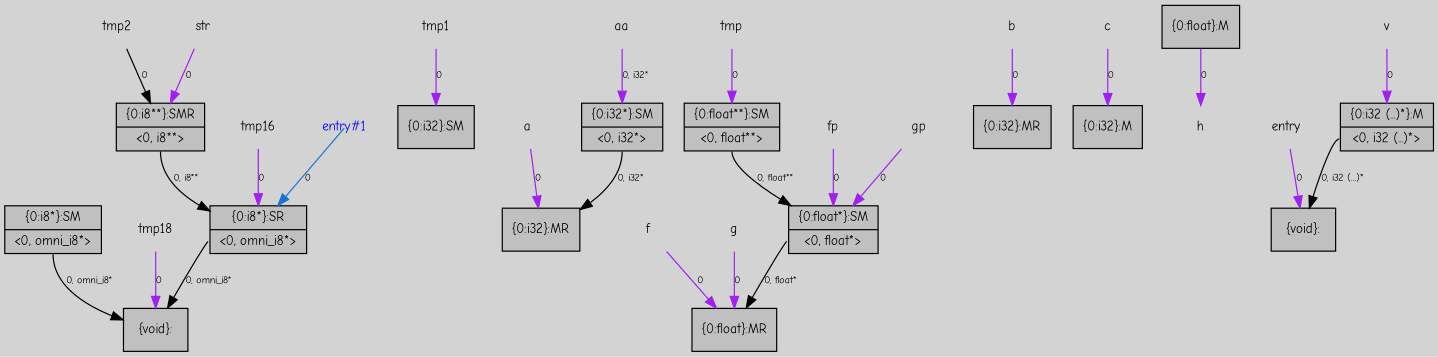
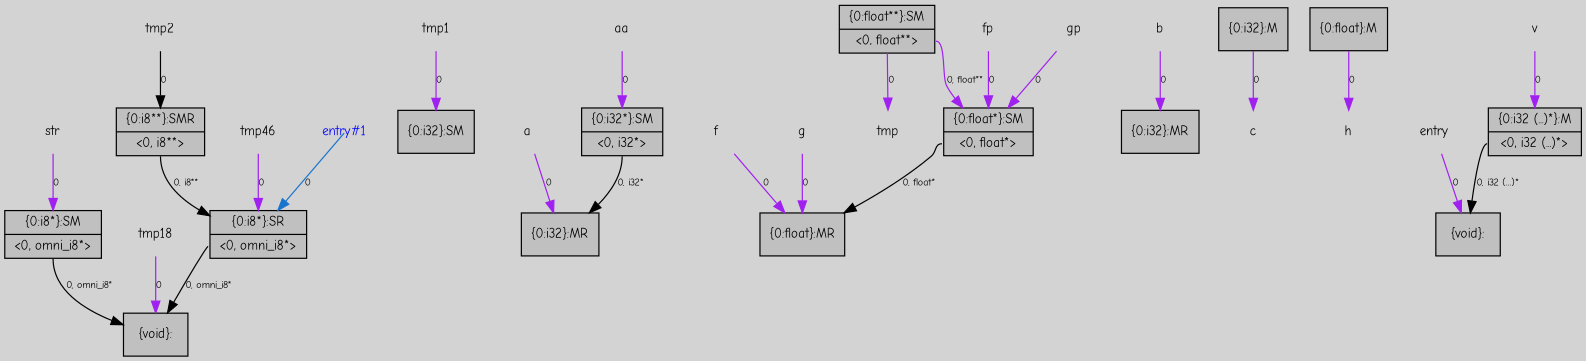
edge "str" -> "{0:i8**}:SMR": now "str" -> "{0:i8*}:SM"
edge "tmp" -> "{0:float**}:SM": reversed
edge "c" -> "{0:i32}:M": reversed
edge "aa" -> "{0:i32*}:SM": label "0, i32*" -> "0"
node "tmp16": label "tmp16" -> "tmp46"
edge "{0:float**}:SM" -> "{0:float*}:SM": color black -> purple
